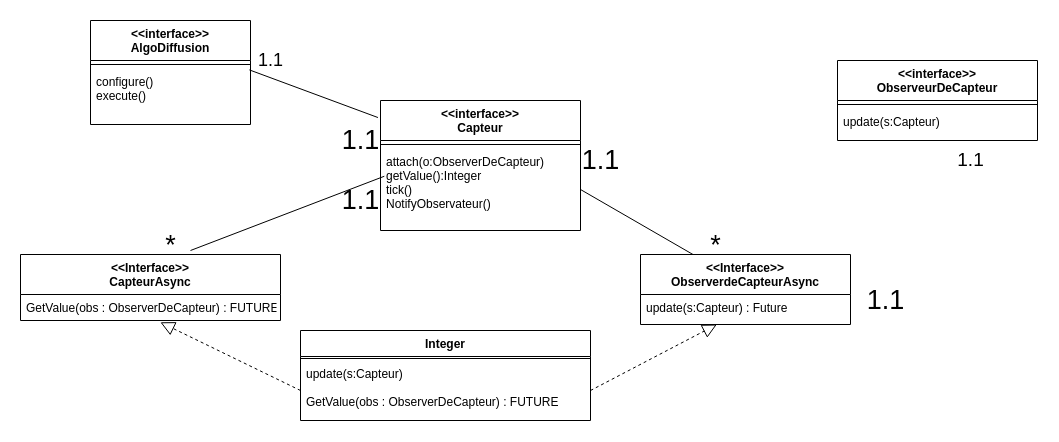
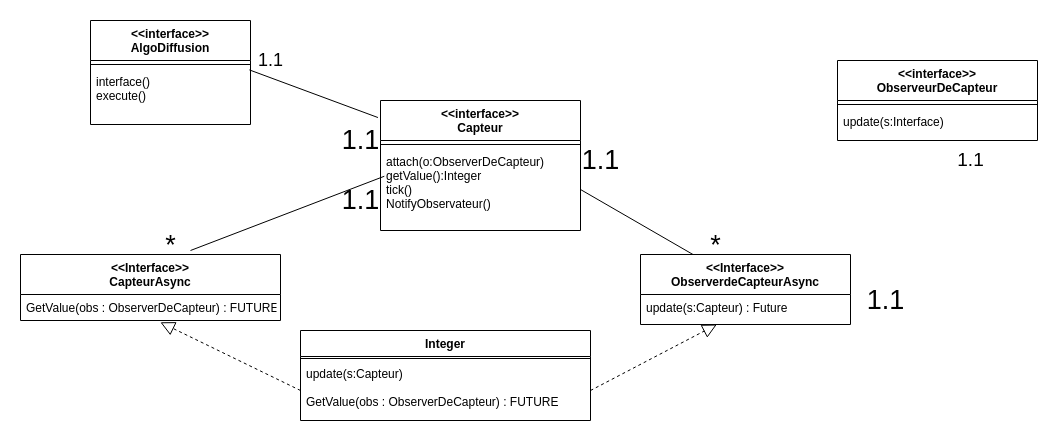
node "configure() execute()": label "configure() execute()" -> "interface() execute()"
node "update(s:Capteur)": label "update(s:Capteur)" -> "update(s:Interface)"
